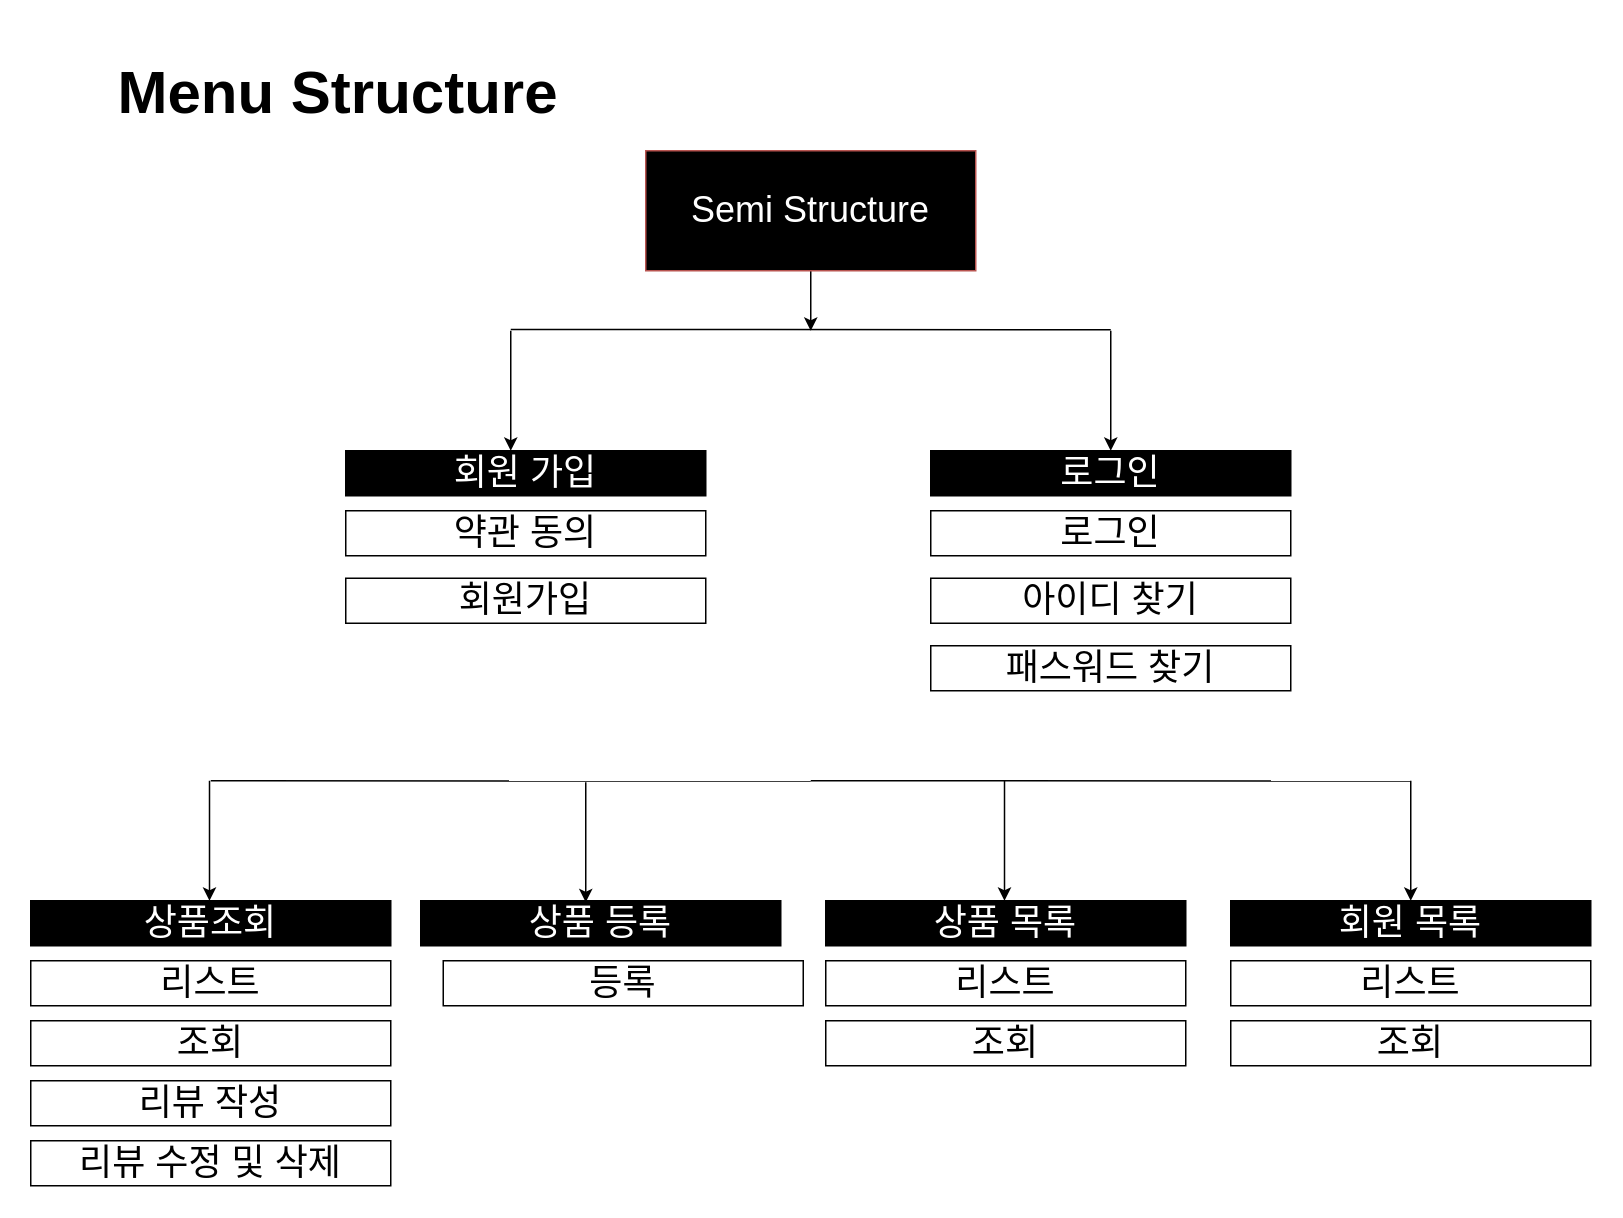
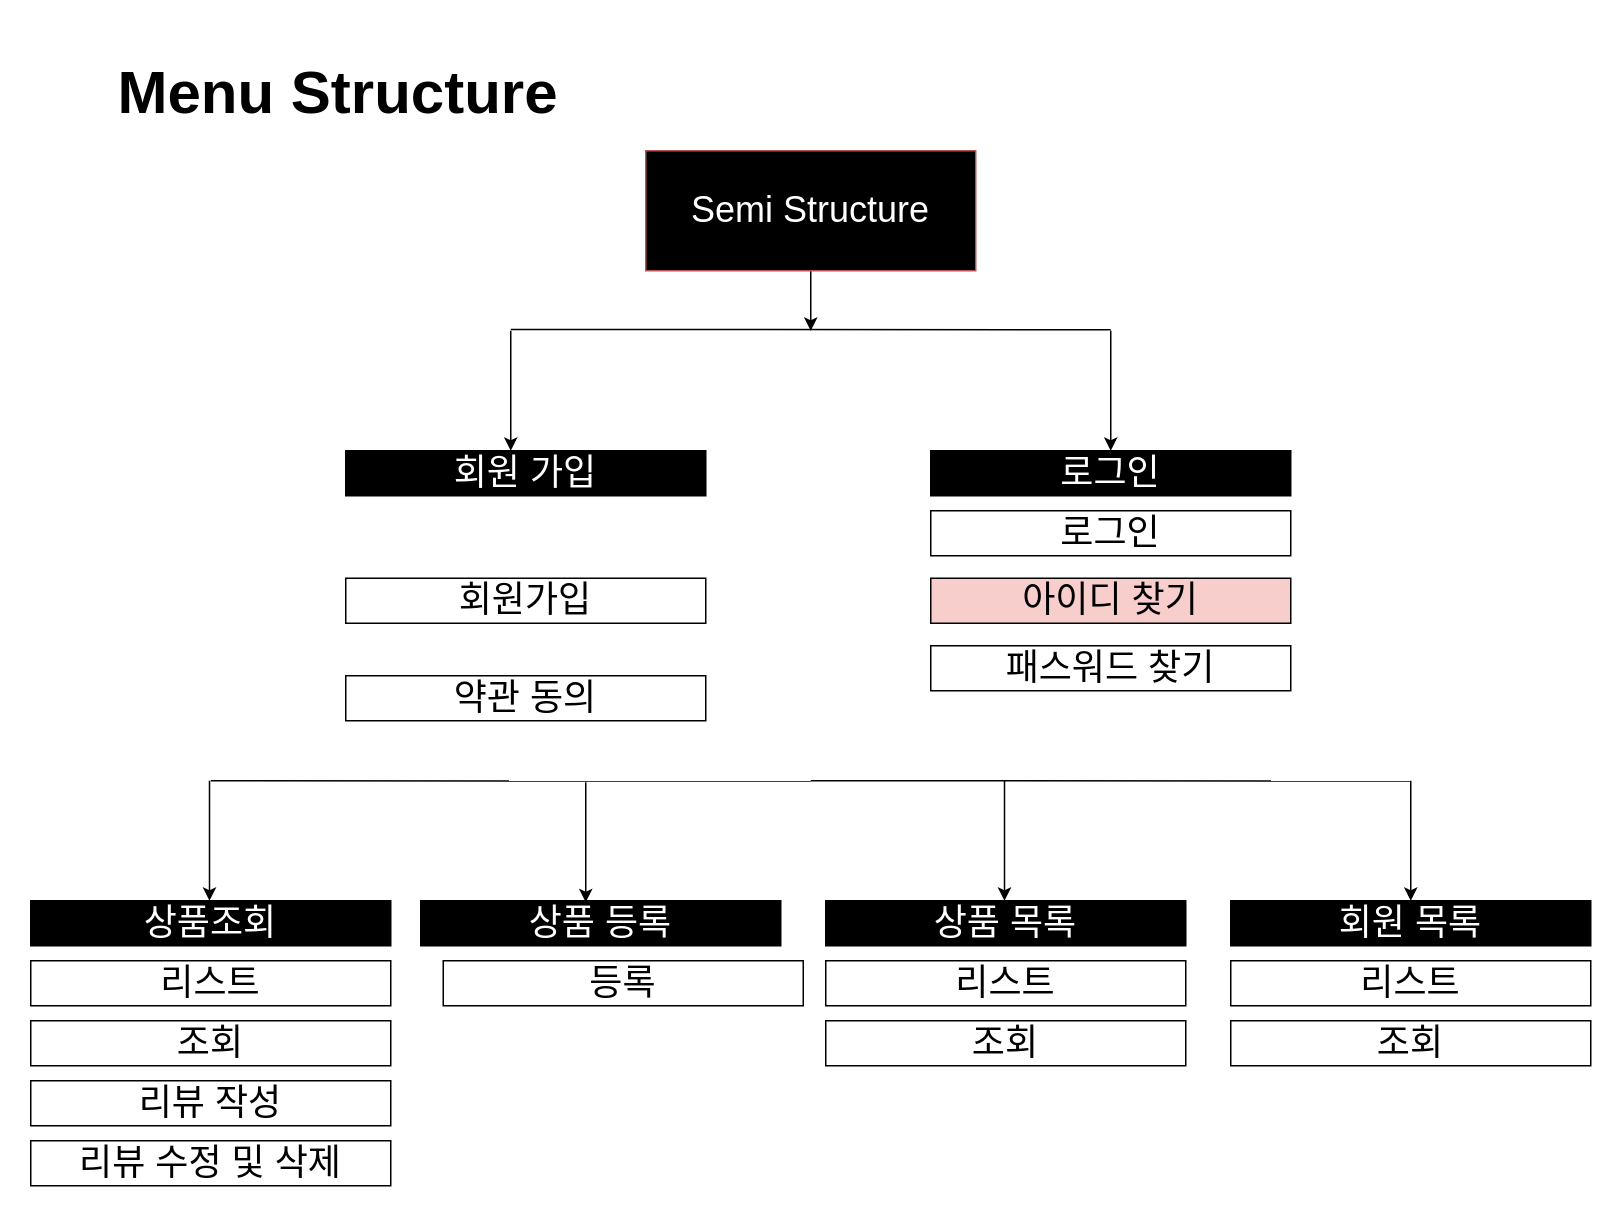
node "약관 동의": moved (526, 533) -> (526, 698)
node "아이디 찾기": fillcolor #ffffff -> #f8cecc
